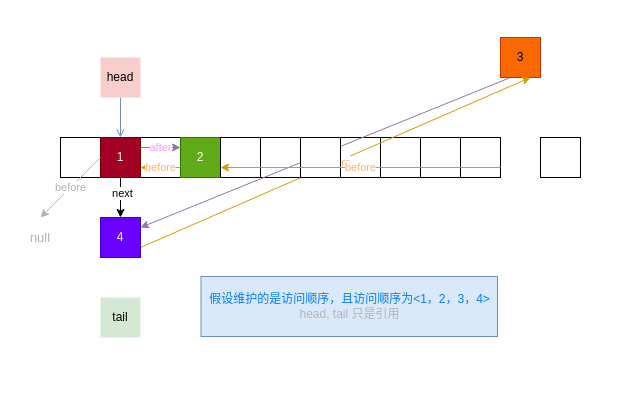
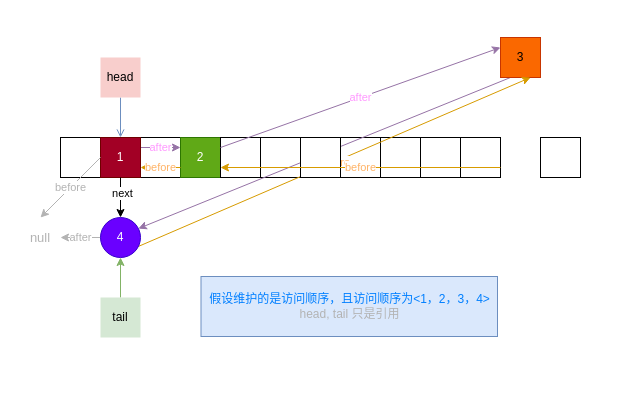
edge "2" -> "3": added, label "after"
edge "4" -> "null": added, label "after"
node "4": shape rectangle -> ellipse
edge "tail" -> "4": added
